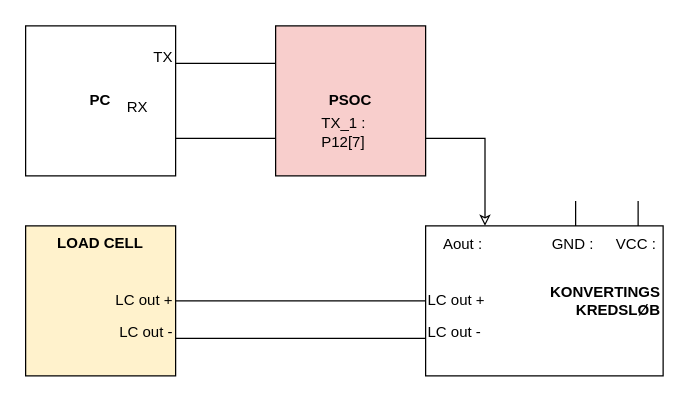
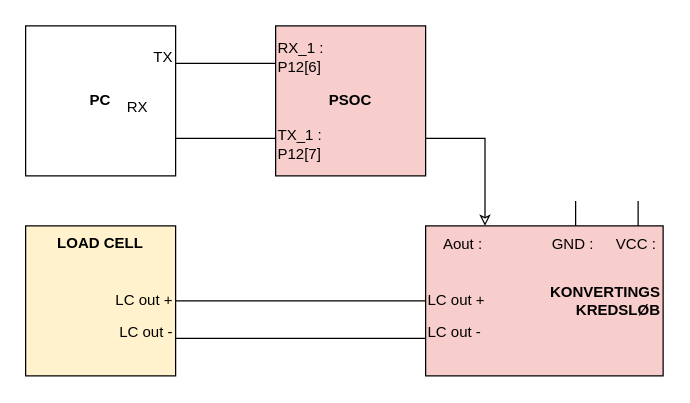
node "RX_1 : P12[6]": added
node "TX_1 : P12[7]": moved (357, 132) -> (313, 144)
node "KONVERTINGS KREDSLØB": fillcolor #ffffff -> #f8cecc
